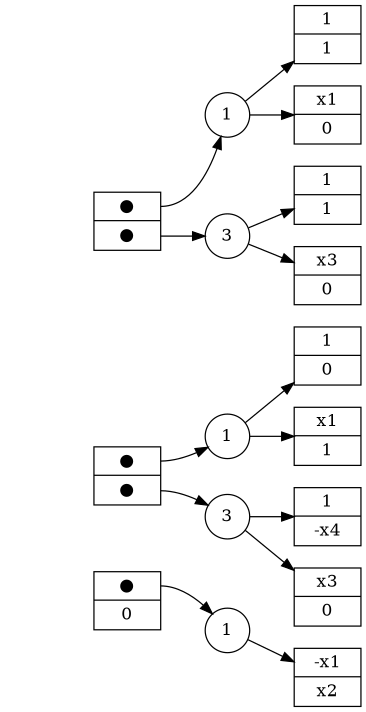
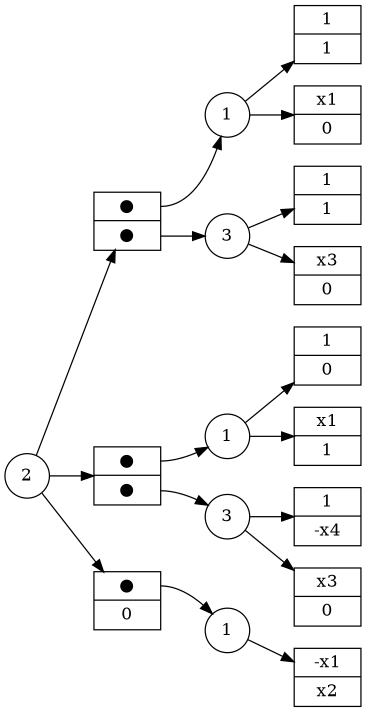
node "2": added
